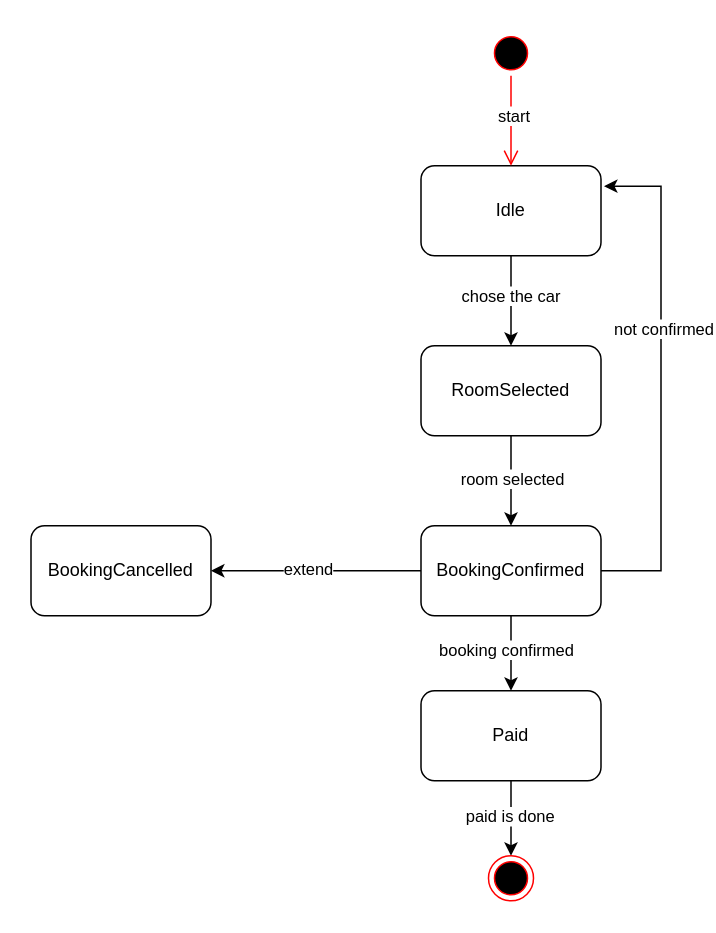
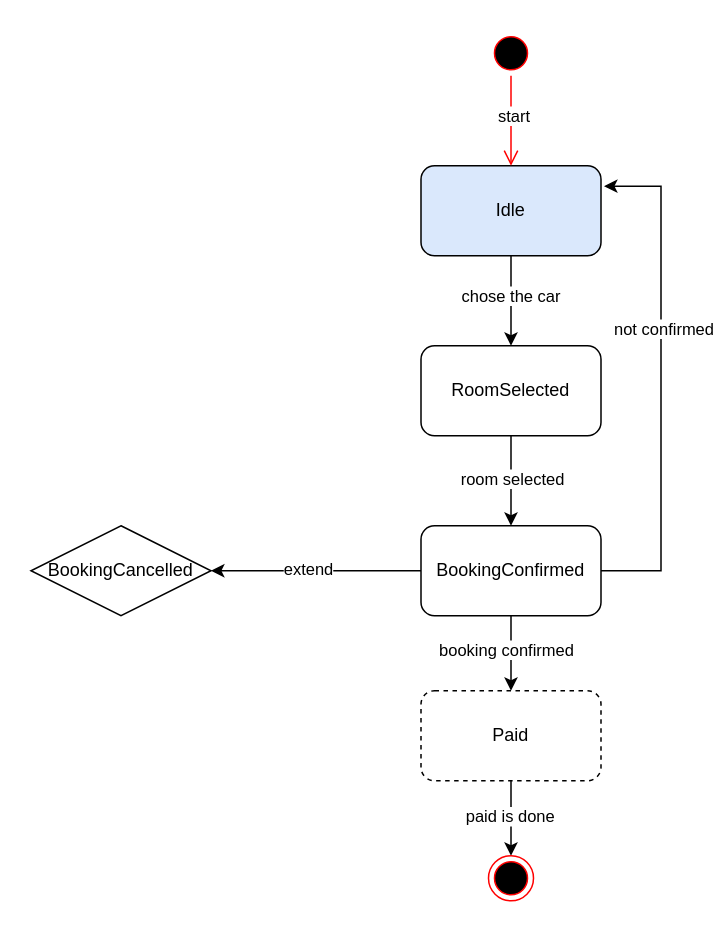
node "Idle": fillcolor #ffffff -> #dae8fc
node "BookingCancelled": shape rounded rectangle -> diamond
node "Paid": style solid -> dashed
